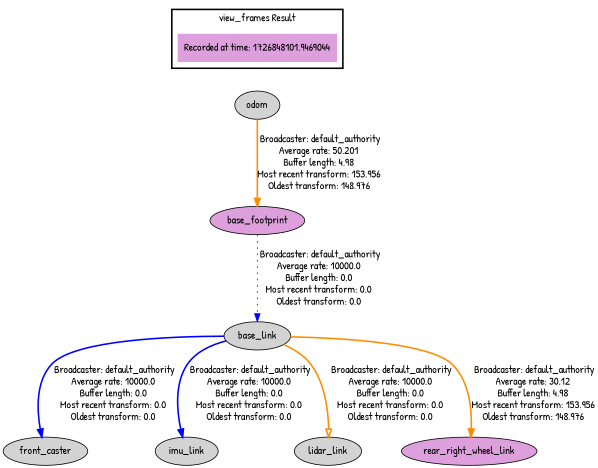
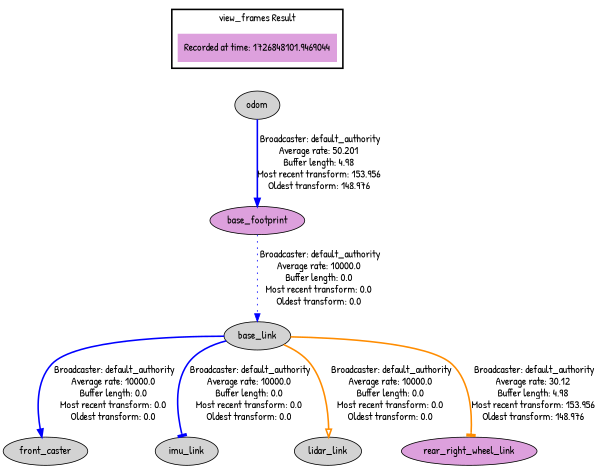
edge "odom" -> "base_footprint": color darkorange -> blue
edge "base_link" -> "rear_right_wheel_link": arrowhead normal -> tee
edge "base_link" -> "imu_link": arrowhead normal -> tee
